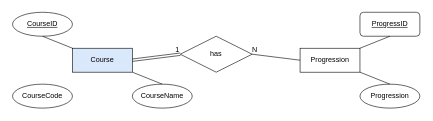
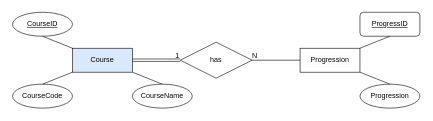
node "has": moved (216, 54) -> (216, 60)
edge "Course" -- "CourseCode": added
